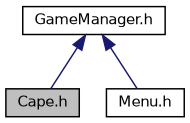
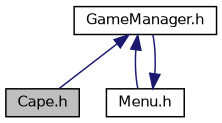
edge "GameManager.h" -> "Menu.h": added
